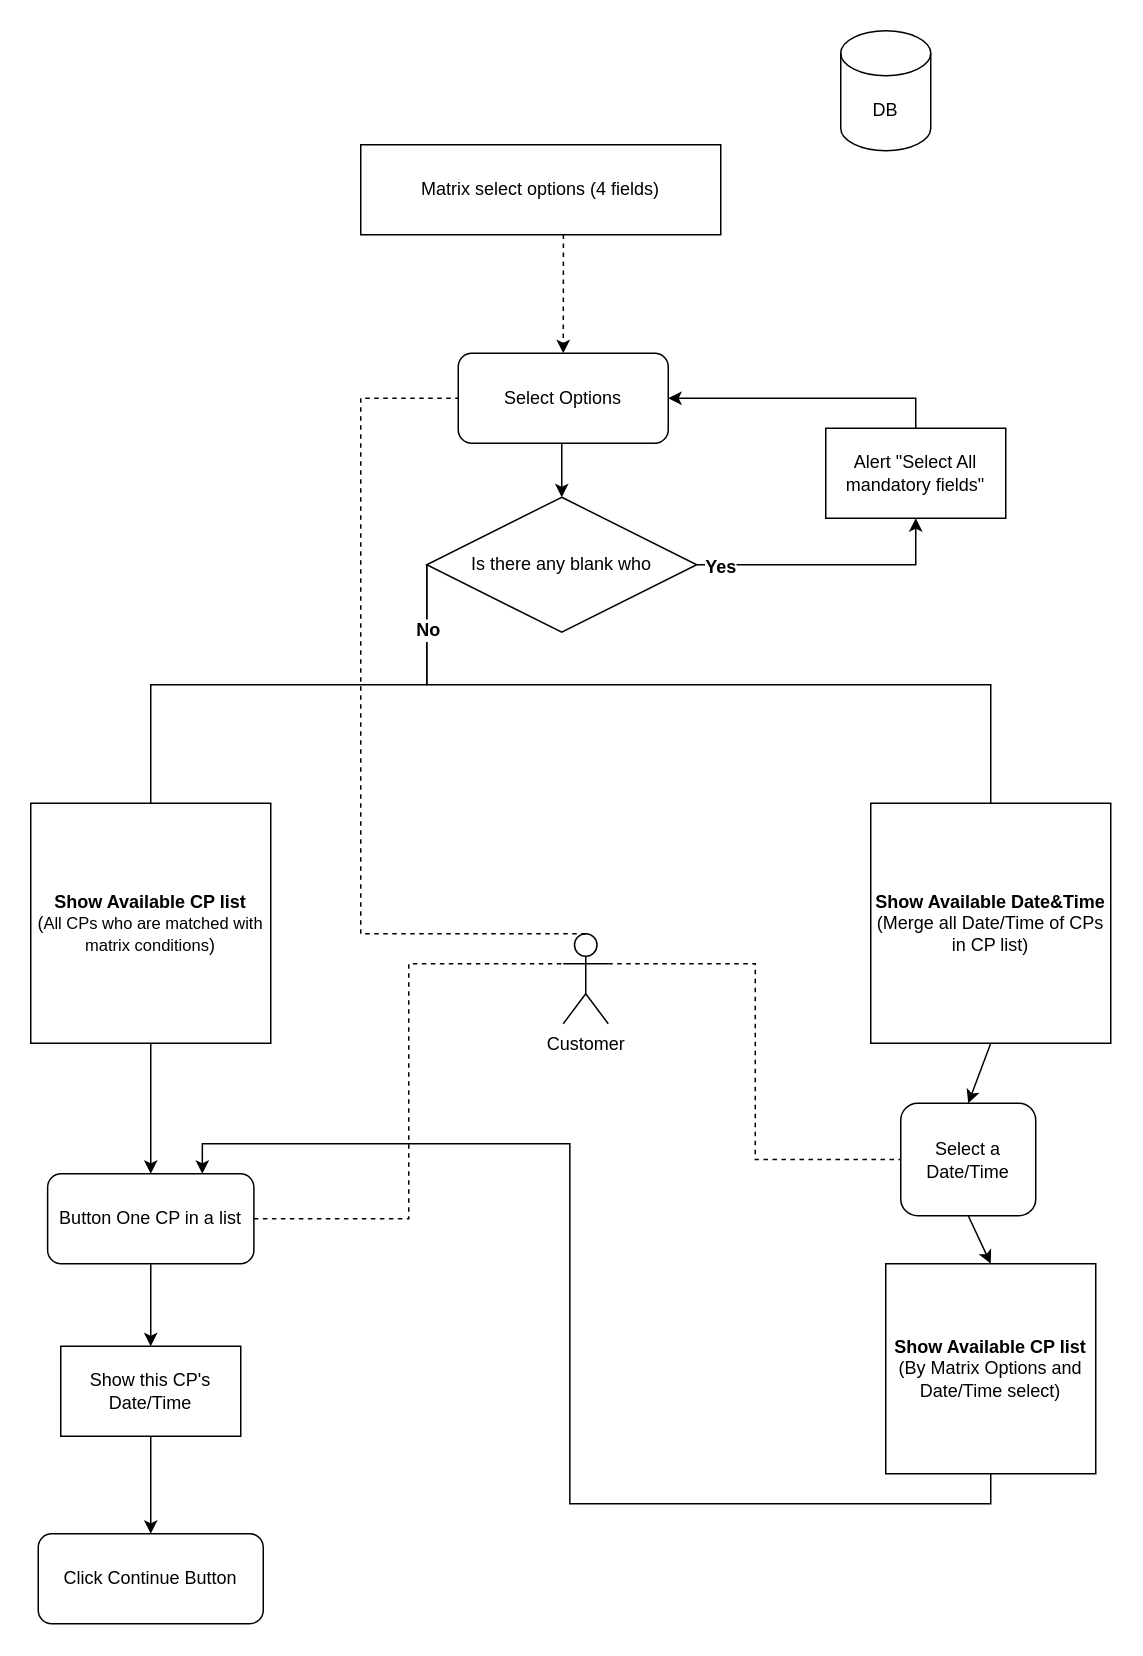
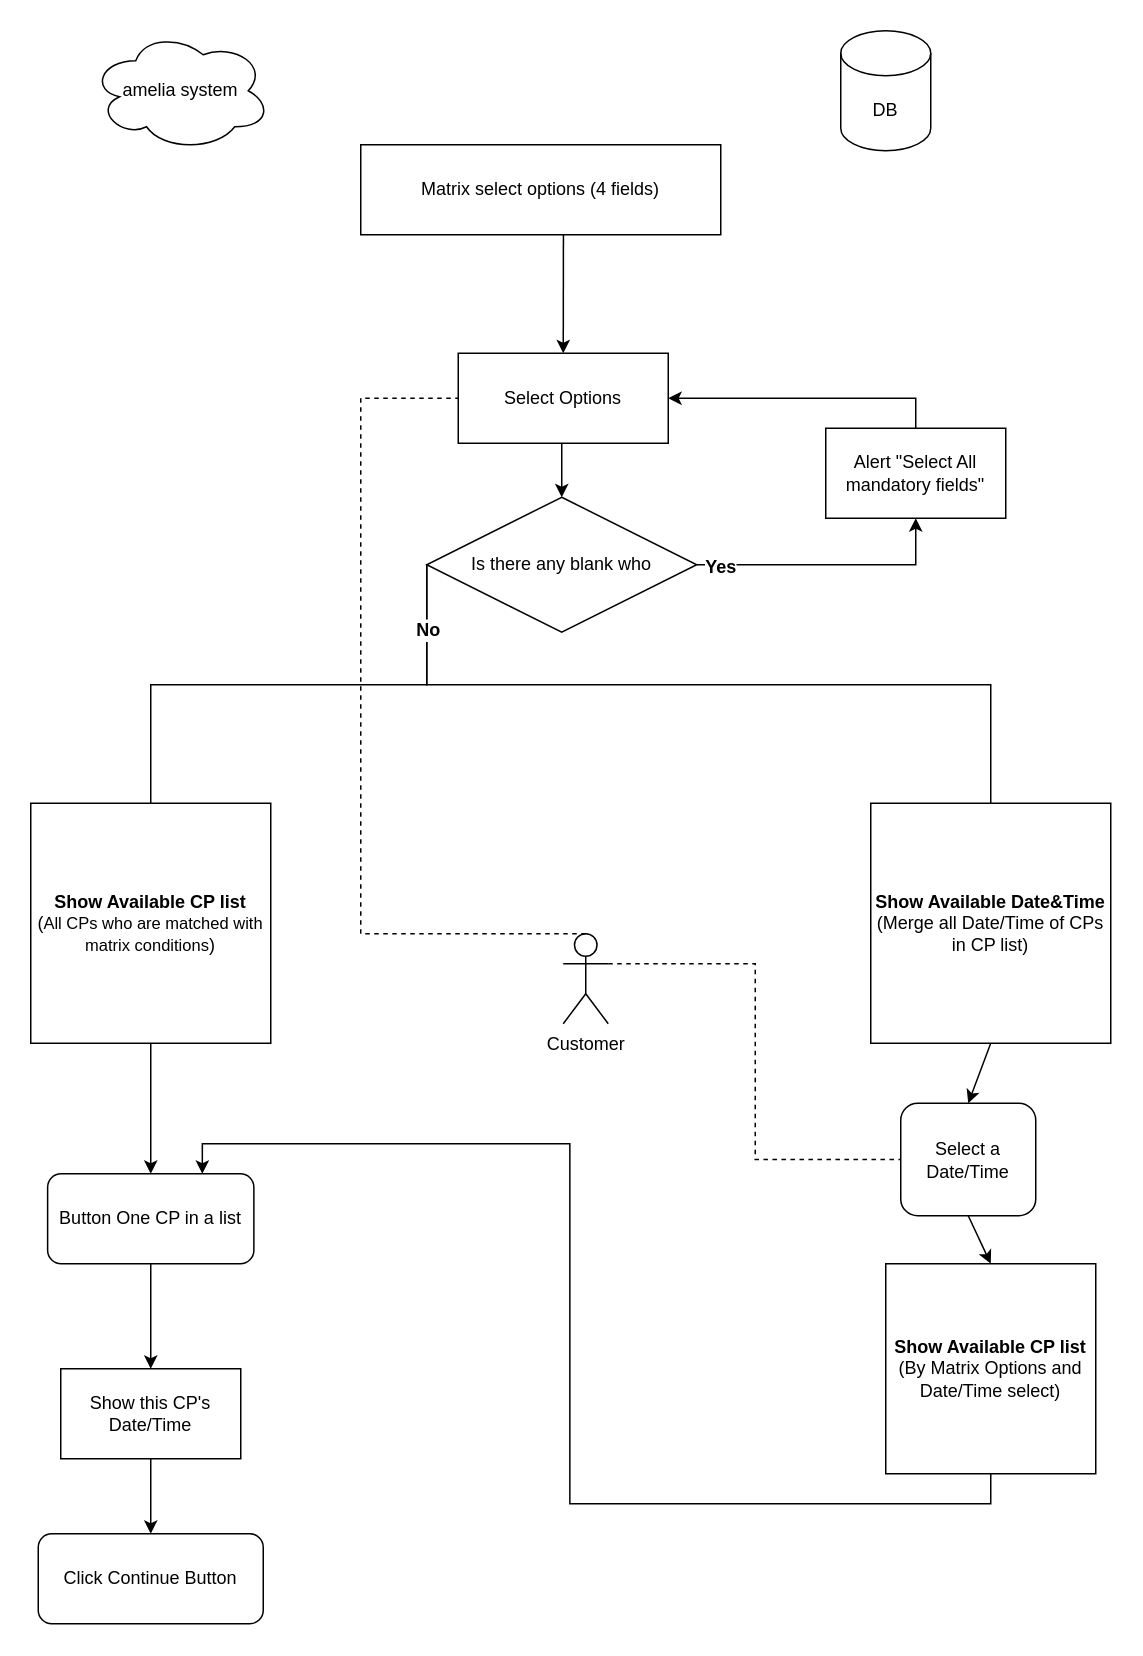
node "amelia system": added
edge "Matrix select options (4 fields)" -> "Select Options": style dashed -> solid
node "Select Options": shape rounded rectangle -> rectangle
edge "Customer" -- "Button One CP in a list": removed
node "Show this CP's Date/Time": moved (151, 1391) -> (151, 1414)
